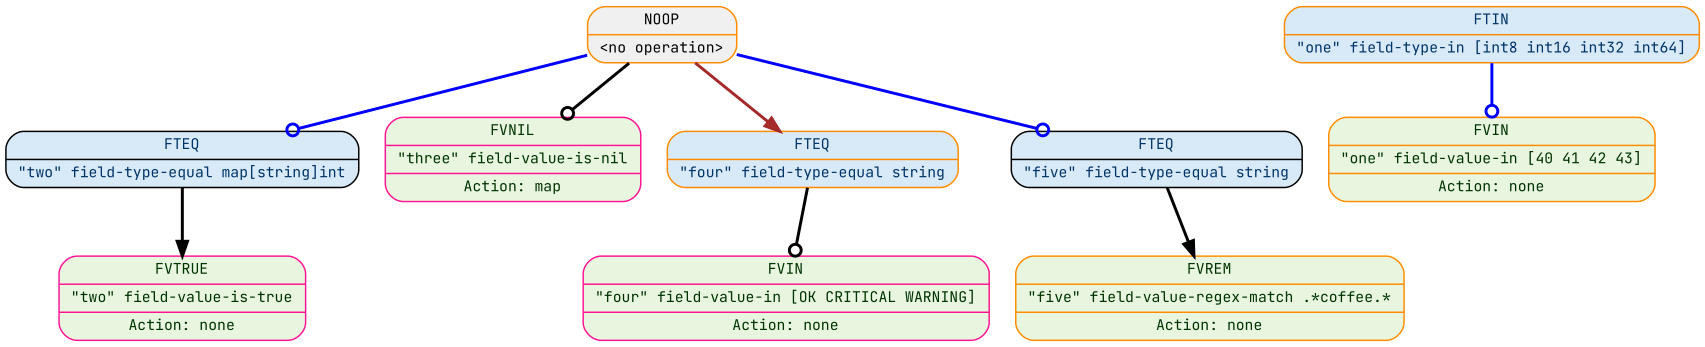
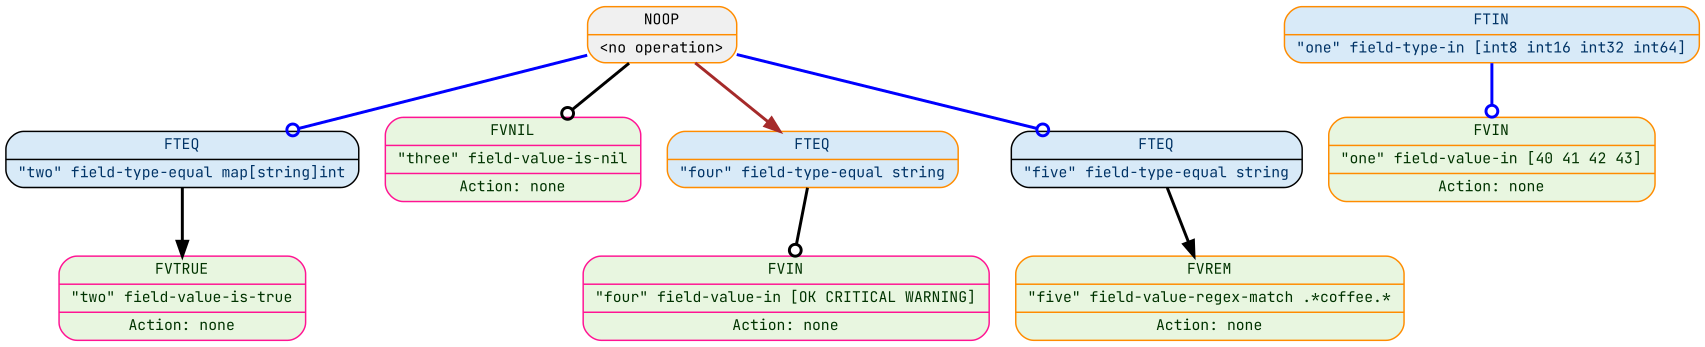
node "FVNIL": text "Action: map" -> "Action: none"
